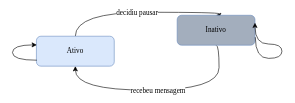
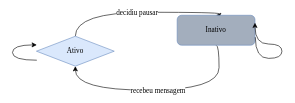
node "Ativo": shape rounded rectangle -> diamond
